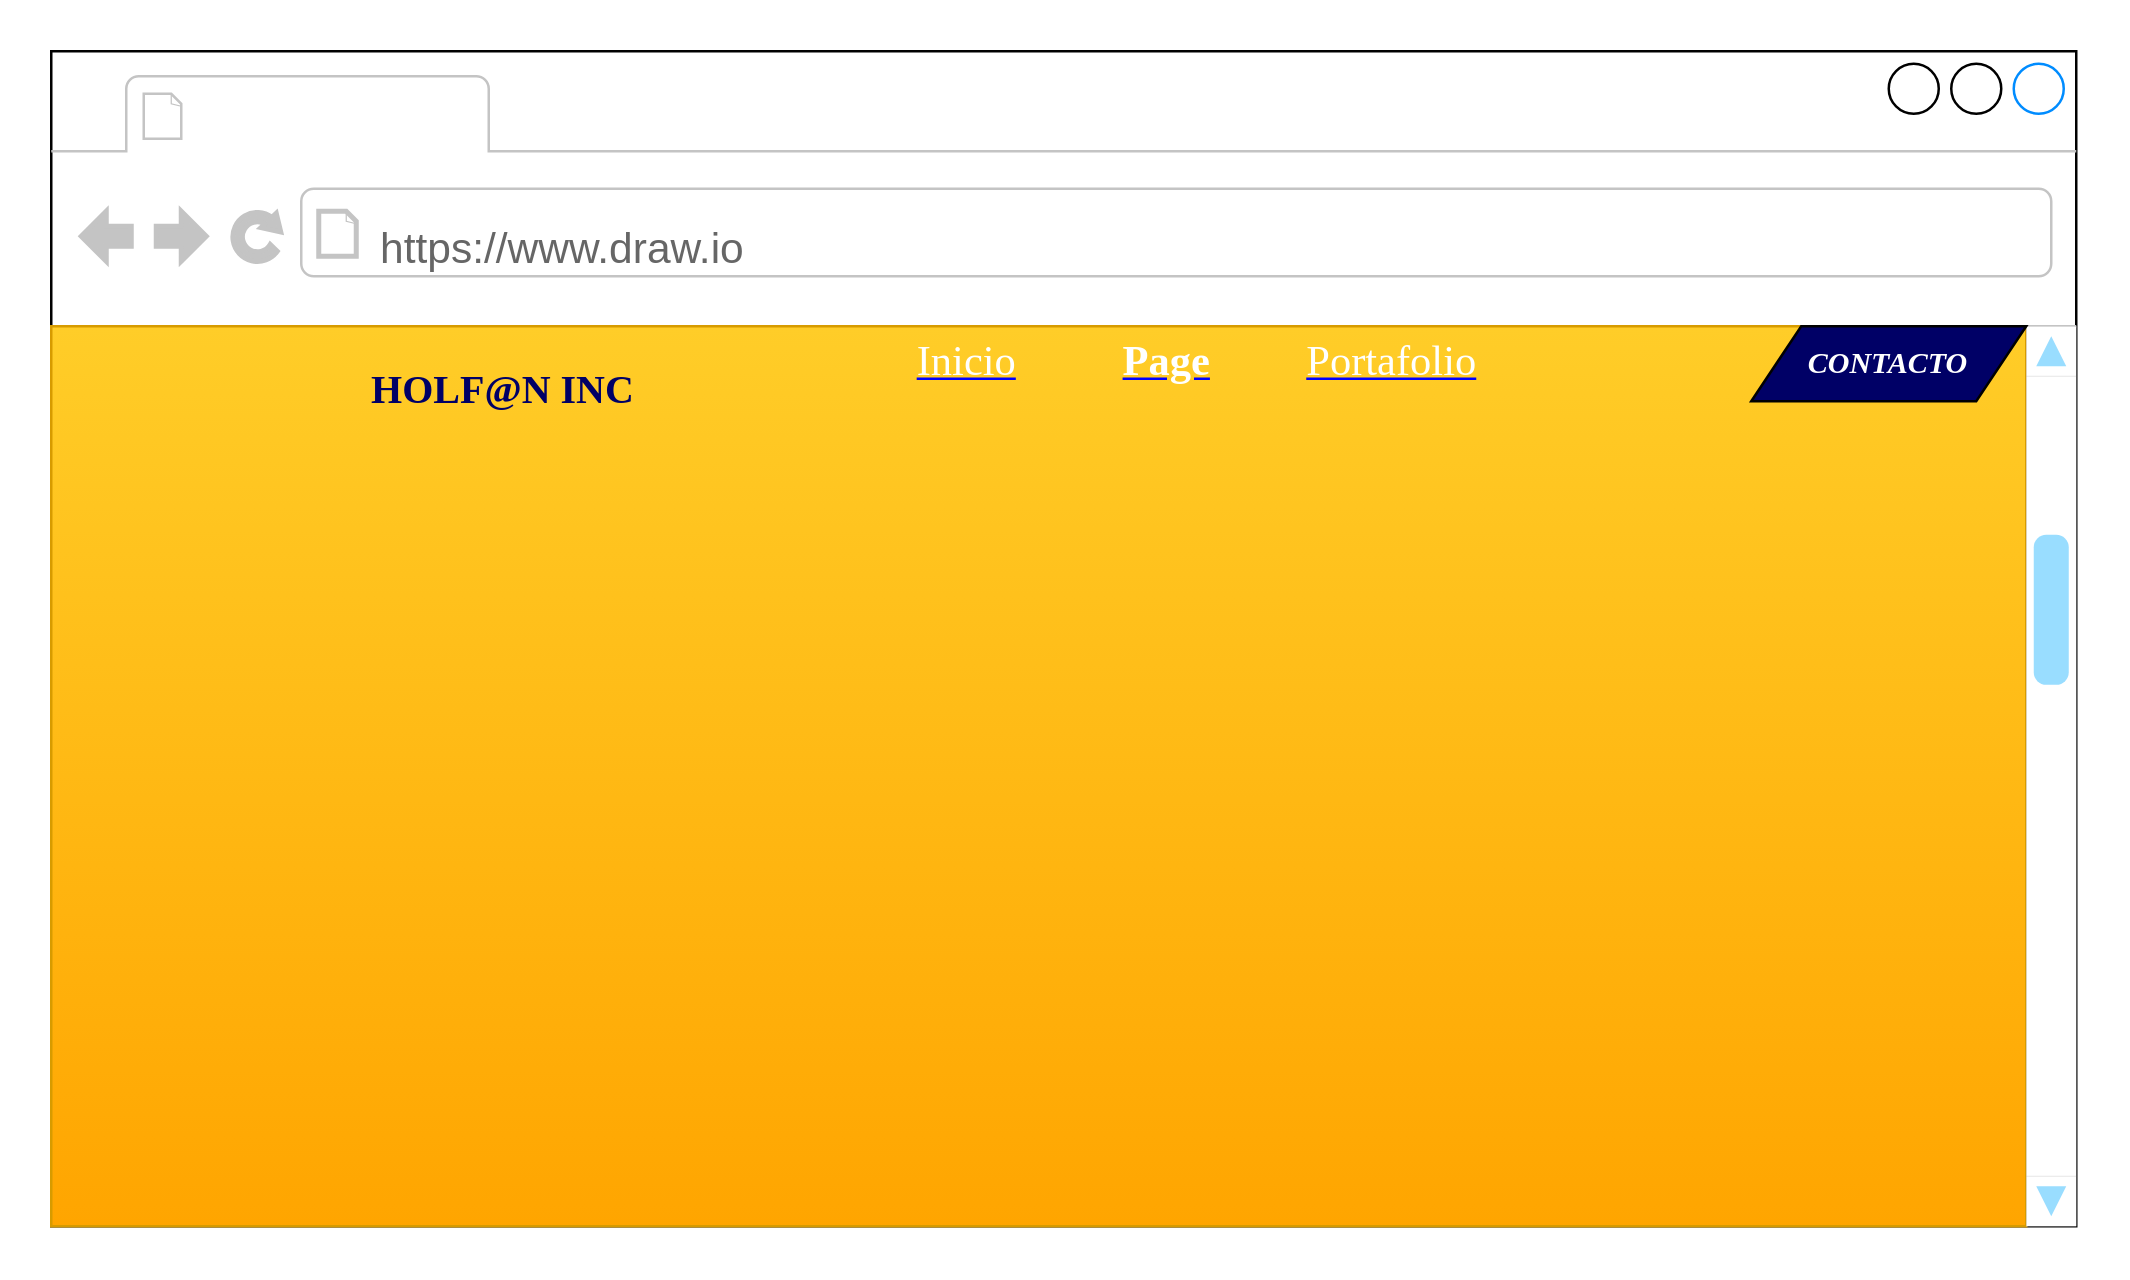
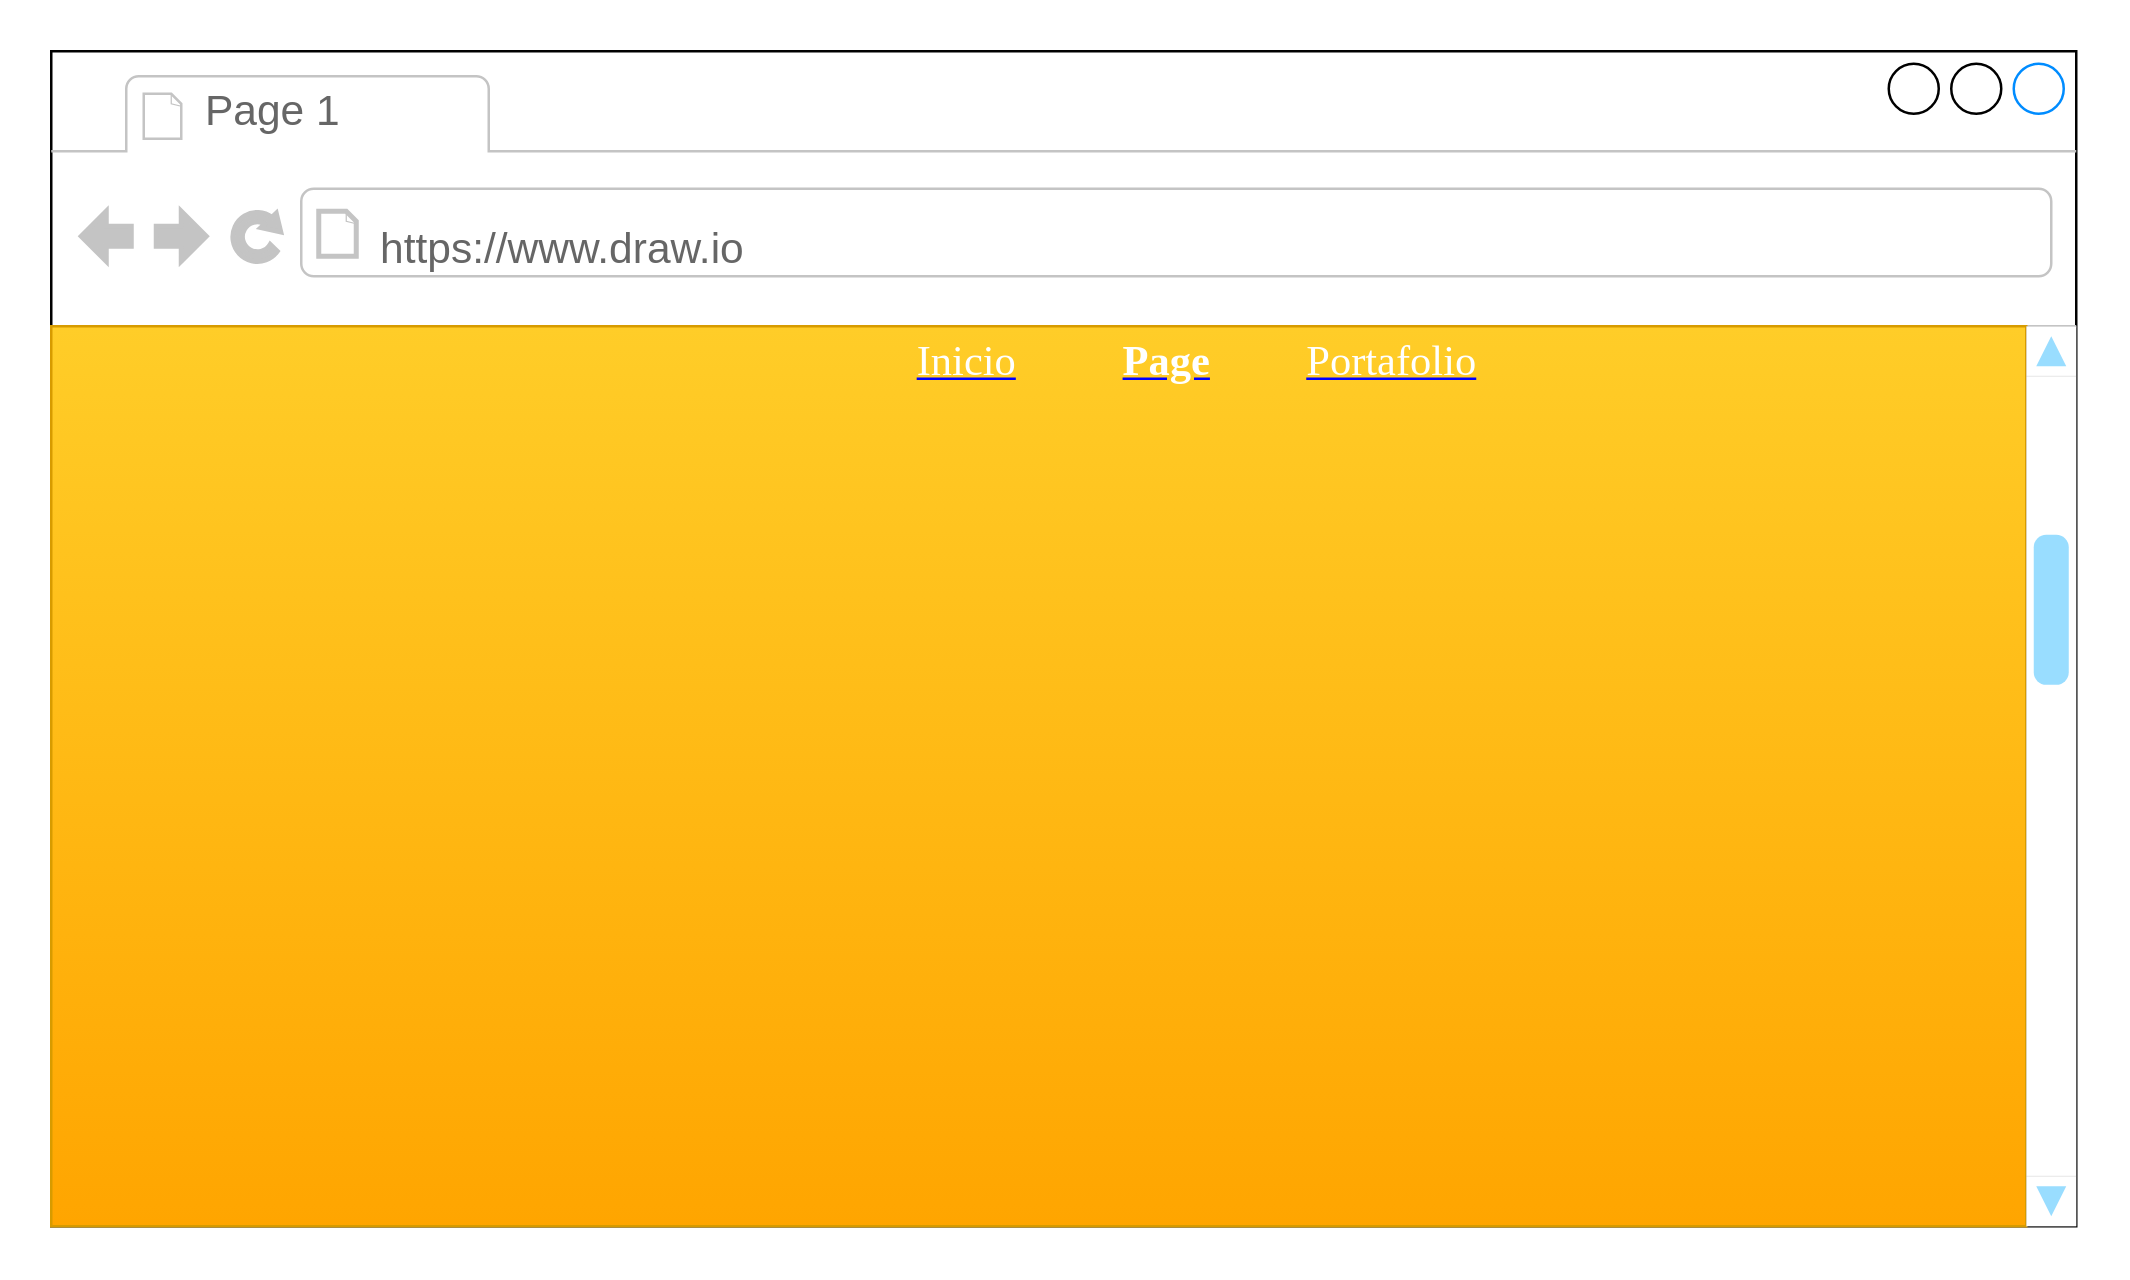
node "Page 1": added
node "CONTACTO": removed
node "HOLF@N INC": removed
